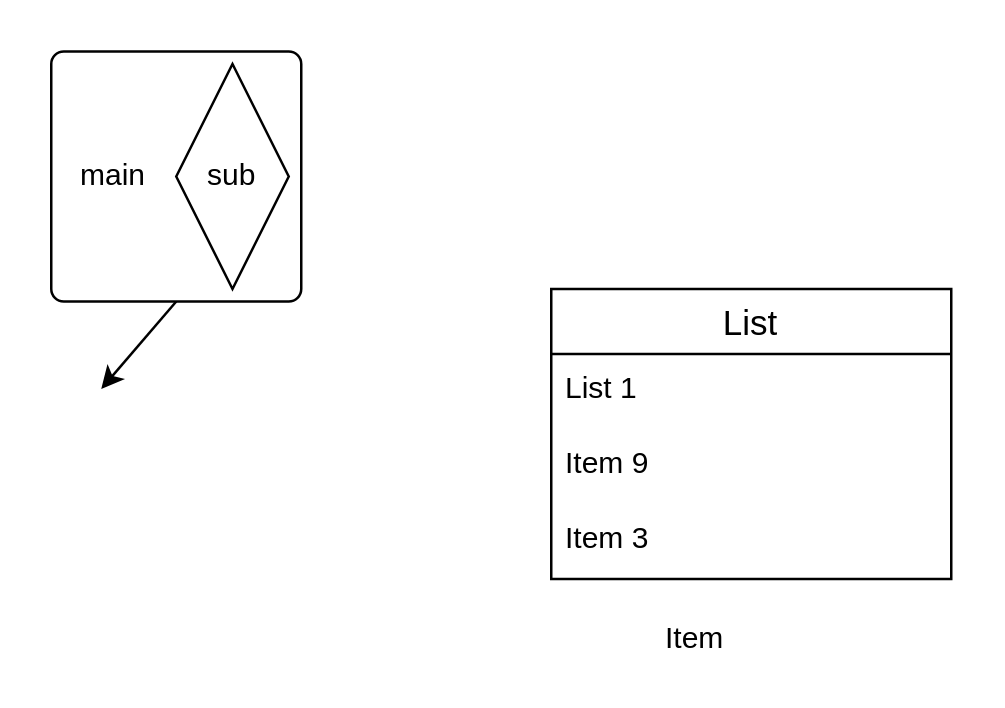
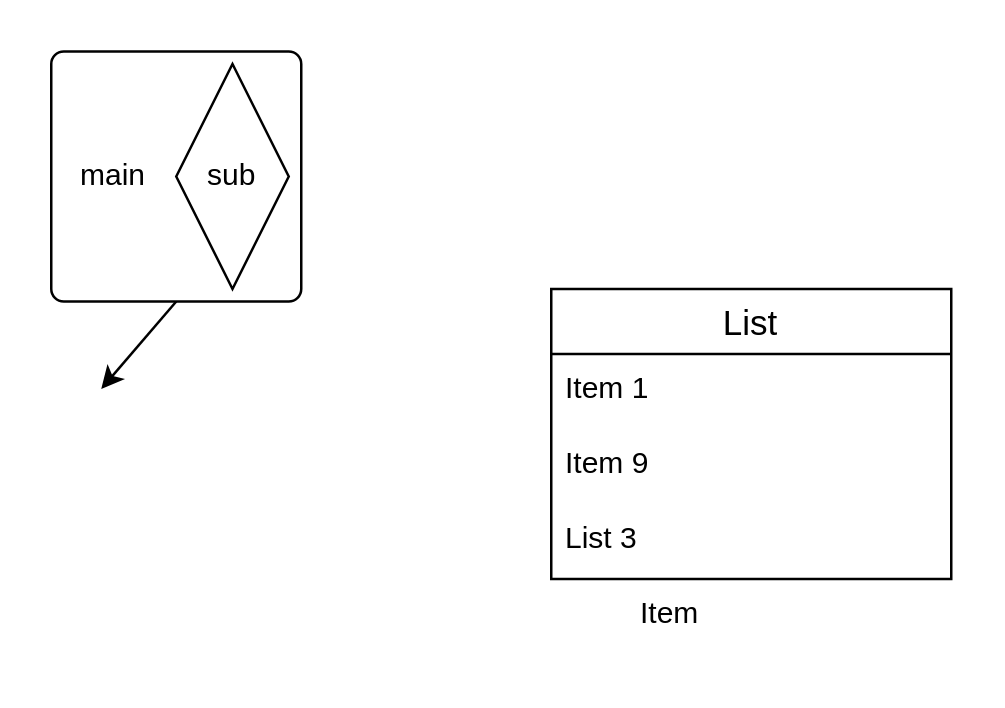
node "List 1": label "List 1" -> "Item 1"
node "Item 3": label "Item 3" -> "List 3"
node "Item": moved (701, 641) -> (676, 616)
